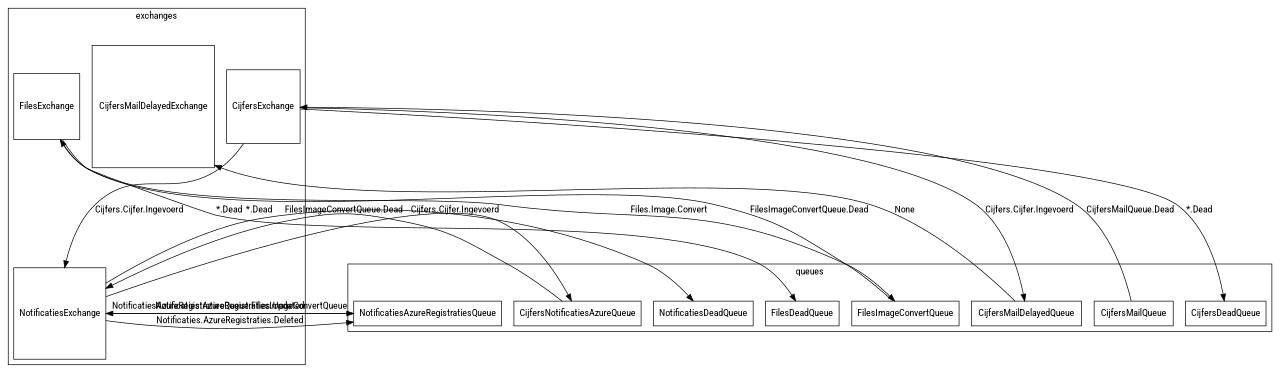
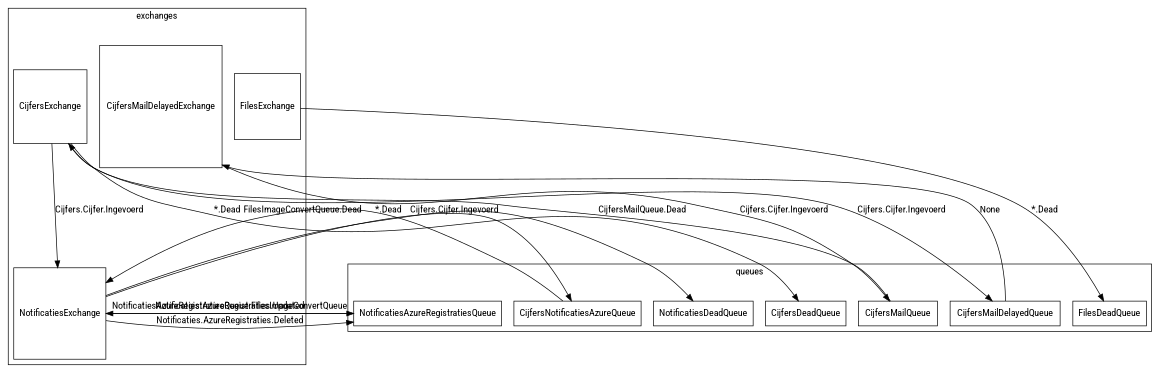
edge "CijfersMailDelayedExchange" -> "CijfersMailQueue": added, label "Cijfers.Cijfer.Ingevoerd"
node "FilesImageConvertQueue": removed
